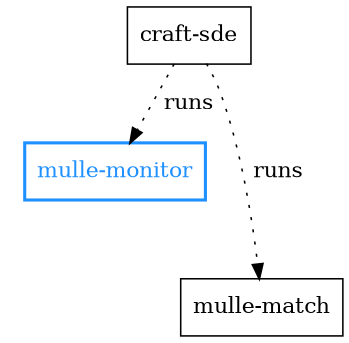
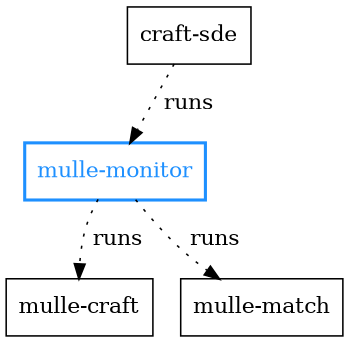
edge "craft-sde" -> "mulle-match": now "mulle-monitor" -> "mulle-match"
node "mulle-craft": added
